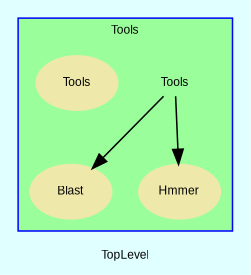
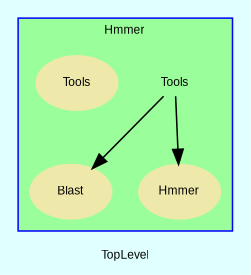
cluster "Tools": label "Tools" -> "Hmmer"
